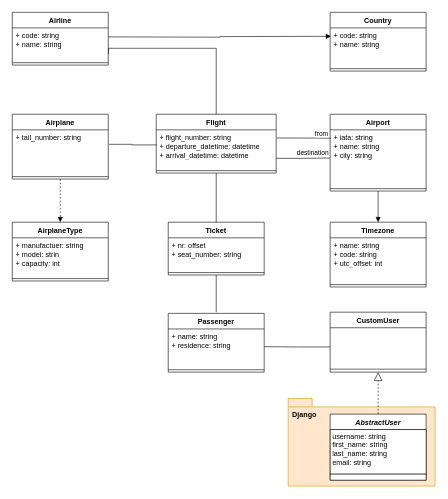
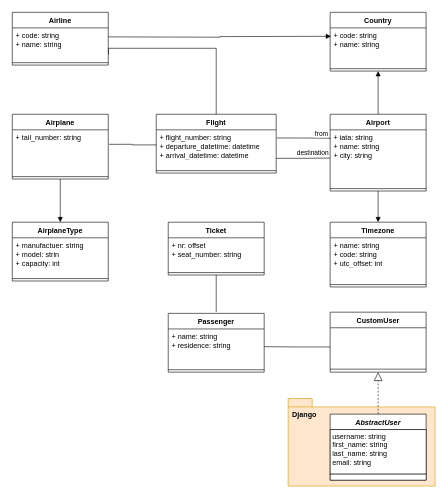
edge "Airport" -> "Country": added
edge "Airplane" -> "AirplaneType": style dashed -> solid
edge "Flight" -- "Ticket": removed
